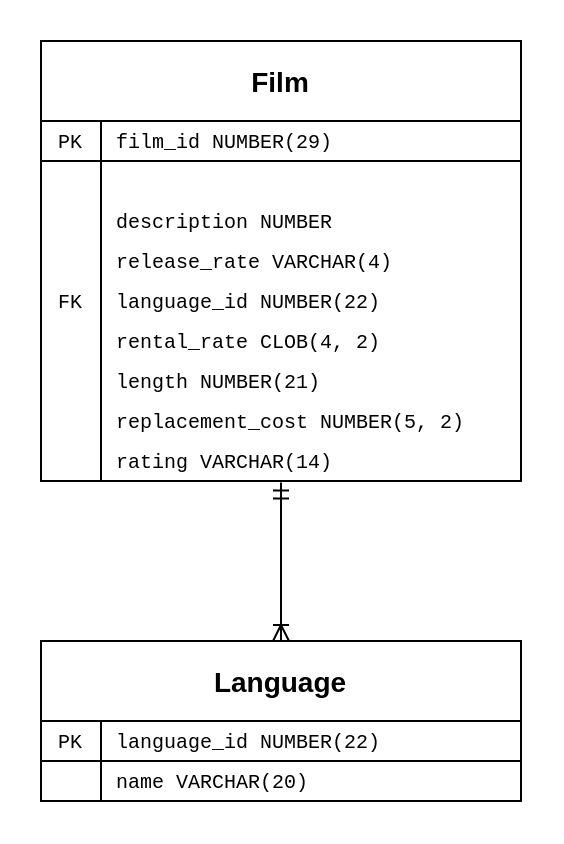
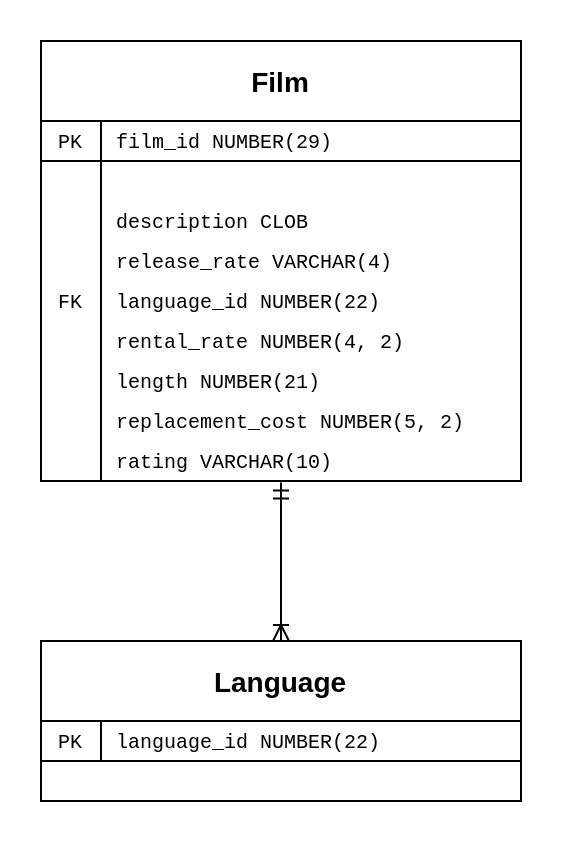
node "description NUMBER": label "description NUMBER" -> "description CLOB"
node "rental_rate CLOB(4, 2)": label "rental_rate CLOB(4, 2)" -> "rental_rate NUMBER(4, 2)"
node "rating VARCHAR(14)": label "rating VARCHAR(14)" -> "rating VARCHAR(10)"
node "name VARCHAR(20)": removed
